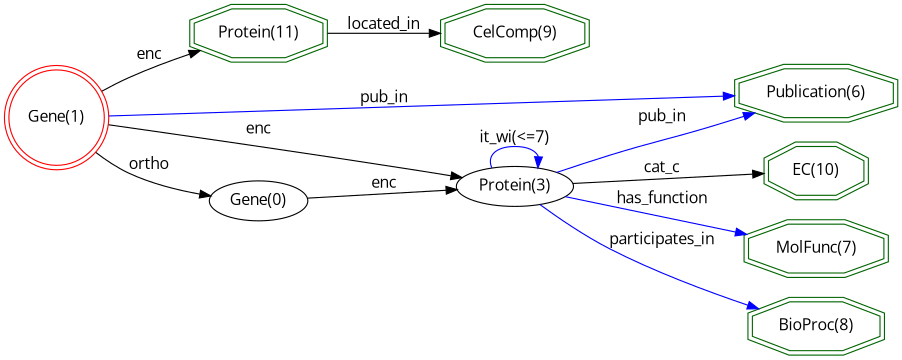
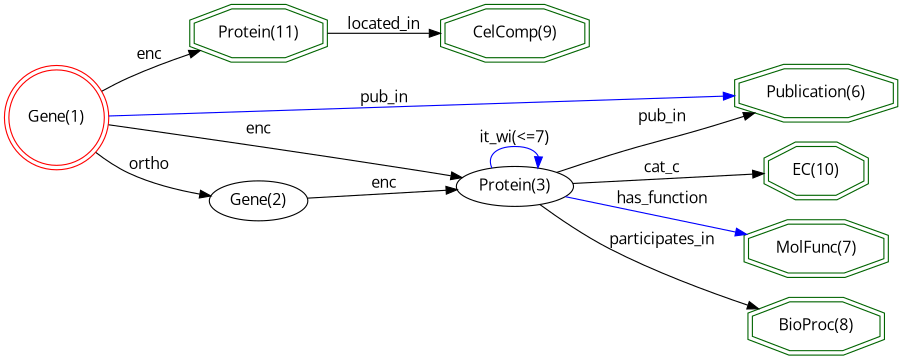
edge "Protein(3)" -> "Publication(6)": color blue -> black
node "Gene(0)": label "Gene(0)" -> "Gene(2)"
edge "Protein(3)" -> "BioProc(8)": color blue -> black
